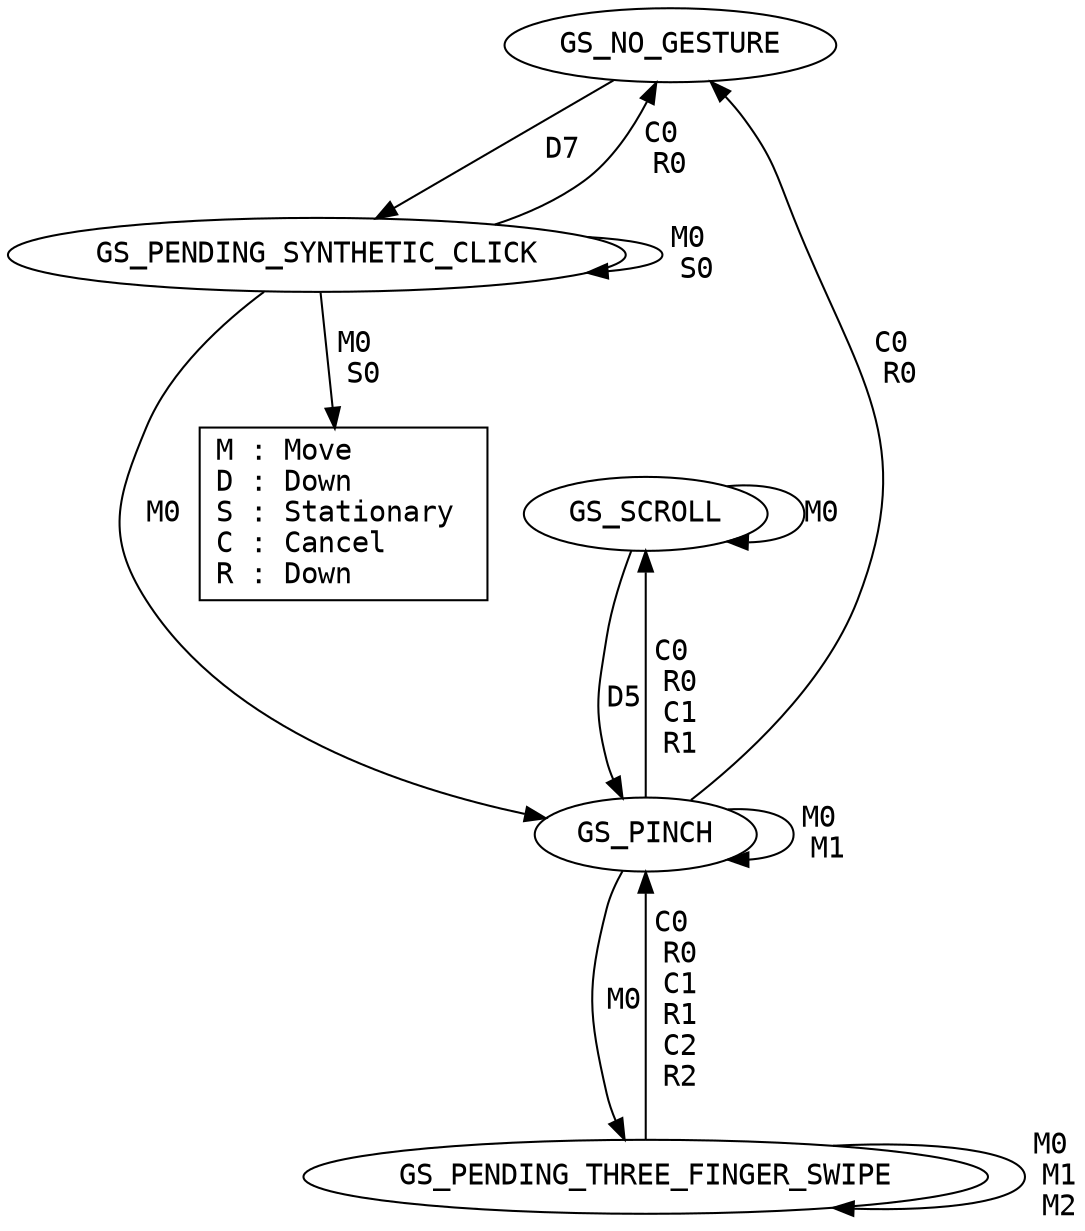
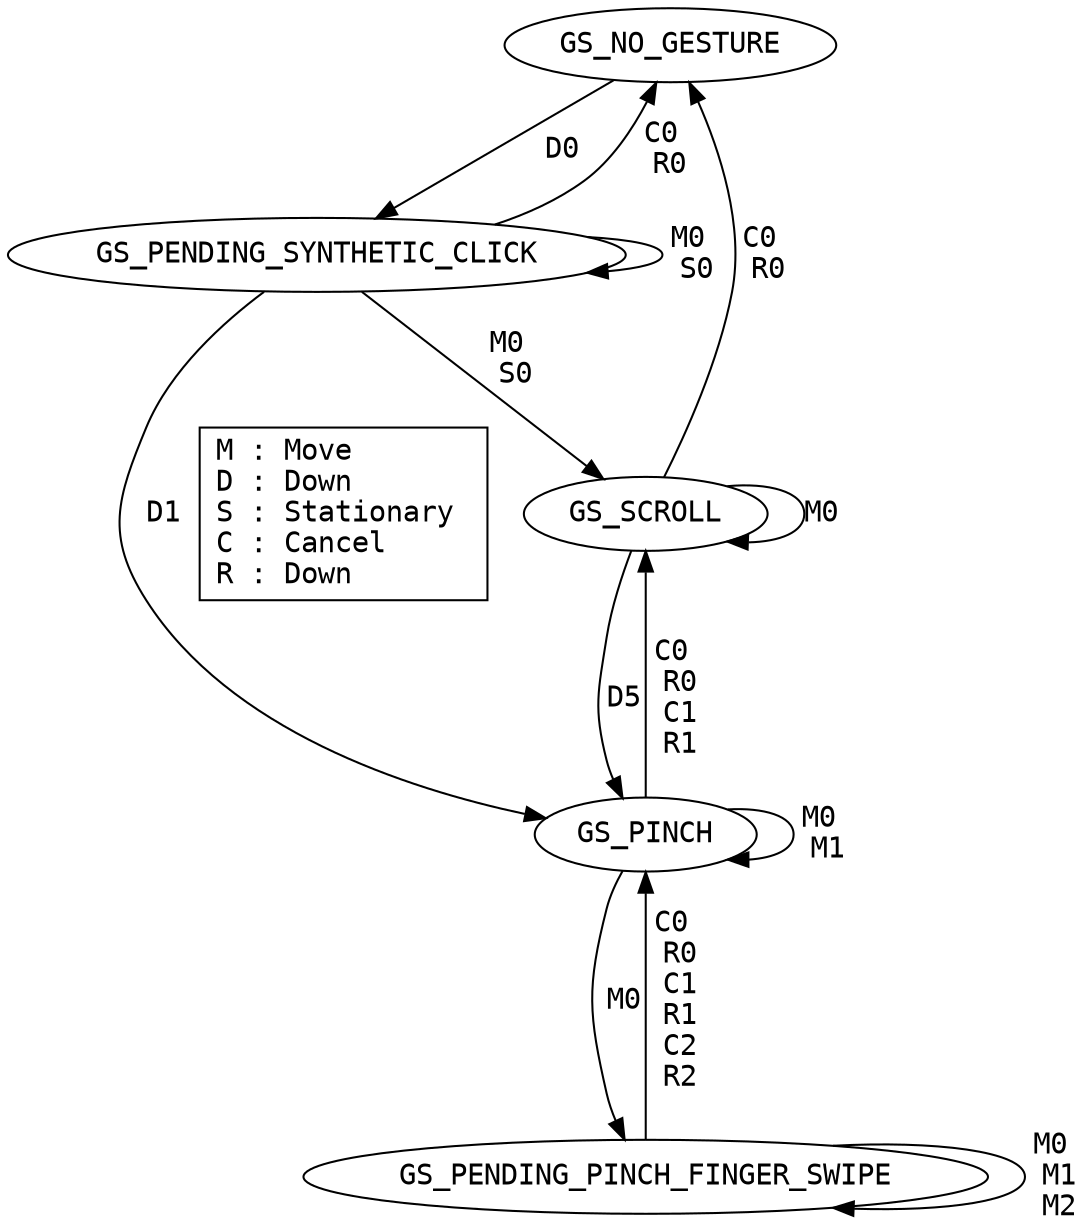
edge "GS_NO_GESTURE" -> "GS_PENDING_SYNTHETIC_CLICK": label "D7" -> "D0"
edge "GS_PENDING_SYNTHETIC_CLICK" -> "M : Move": now "GS_PENDING_SYNTHETIC_CLICK" -> "GS_SCROLL"
edge "GS_PINCH" -> "GS_NO_GESTURE": now "GS_SCROLL" -> "GS_NO_GESTURE"
edge "GS_PENDING_SYNTHETIC_CLICK" -> "GS_PINCH": label "M0" -> "D1"
node "GS_PENDING_THREE_FINGER_SWIPE": label "GS_PENDING_THREE_FINGER_SWIPE" -> "GS_PENDING_PINCH_FINGER_SWIPE"
